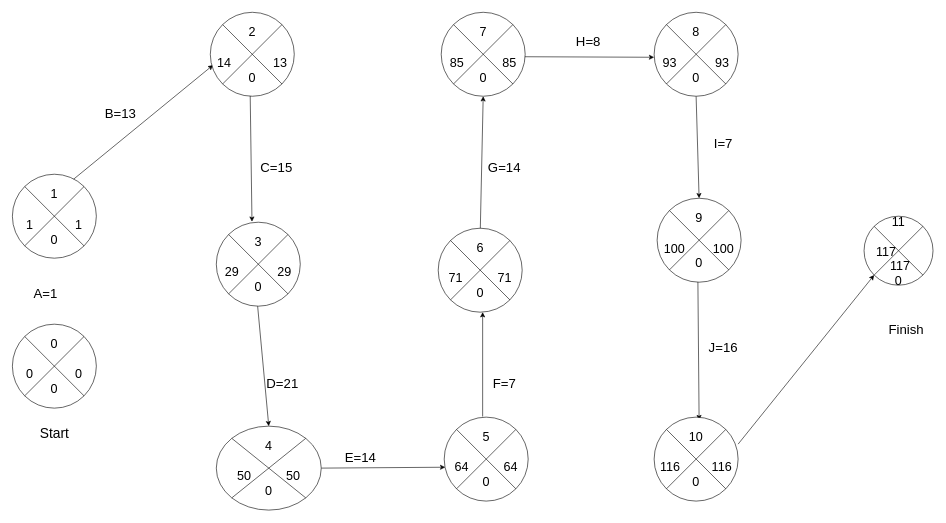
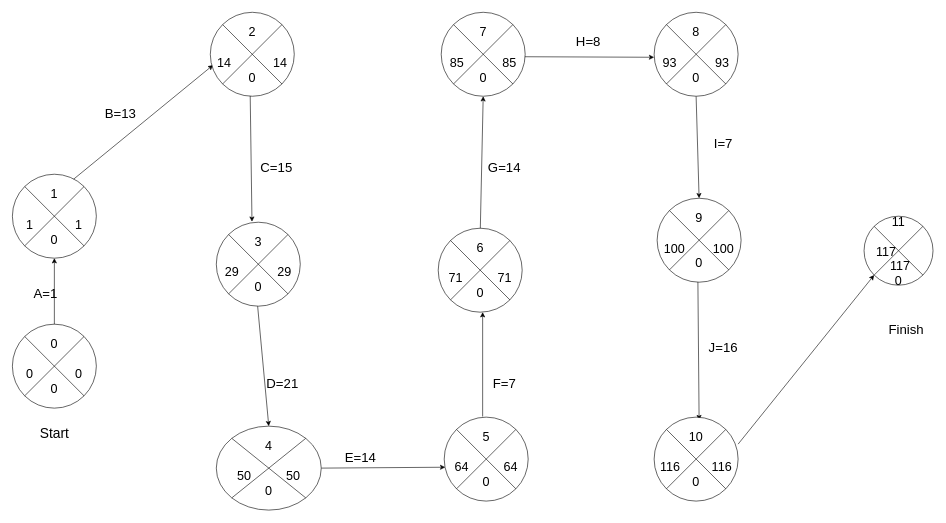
node "2 14 13 0": label "2 14 13 0" -> "2 14 14 0"
edge "0 0 0 0" -> "1 1 1 0": added
